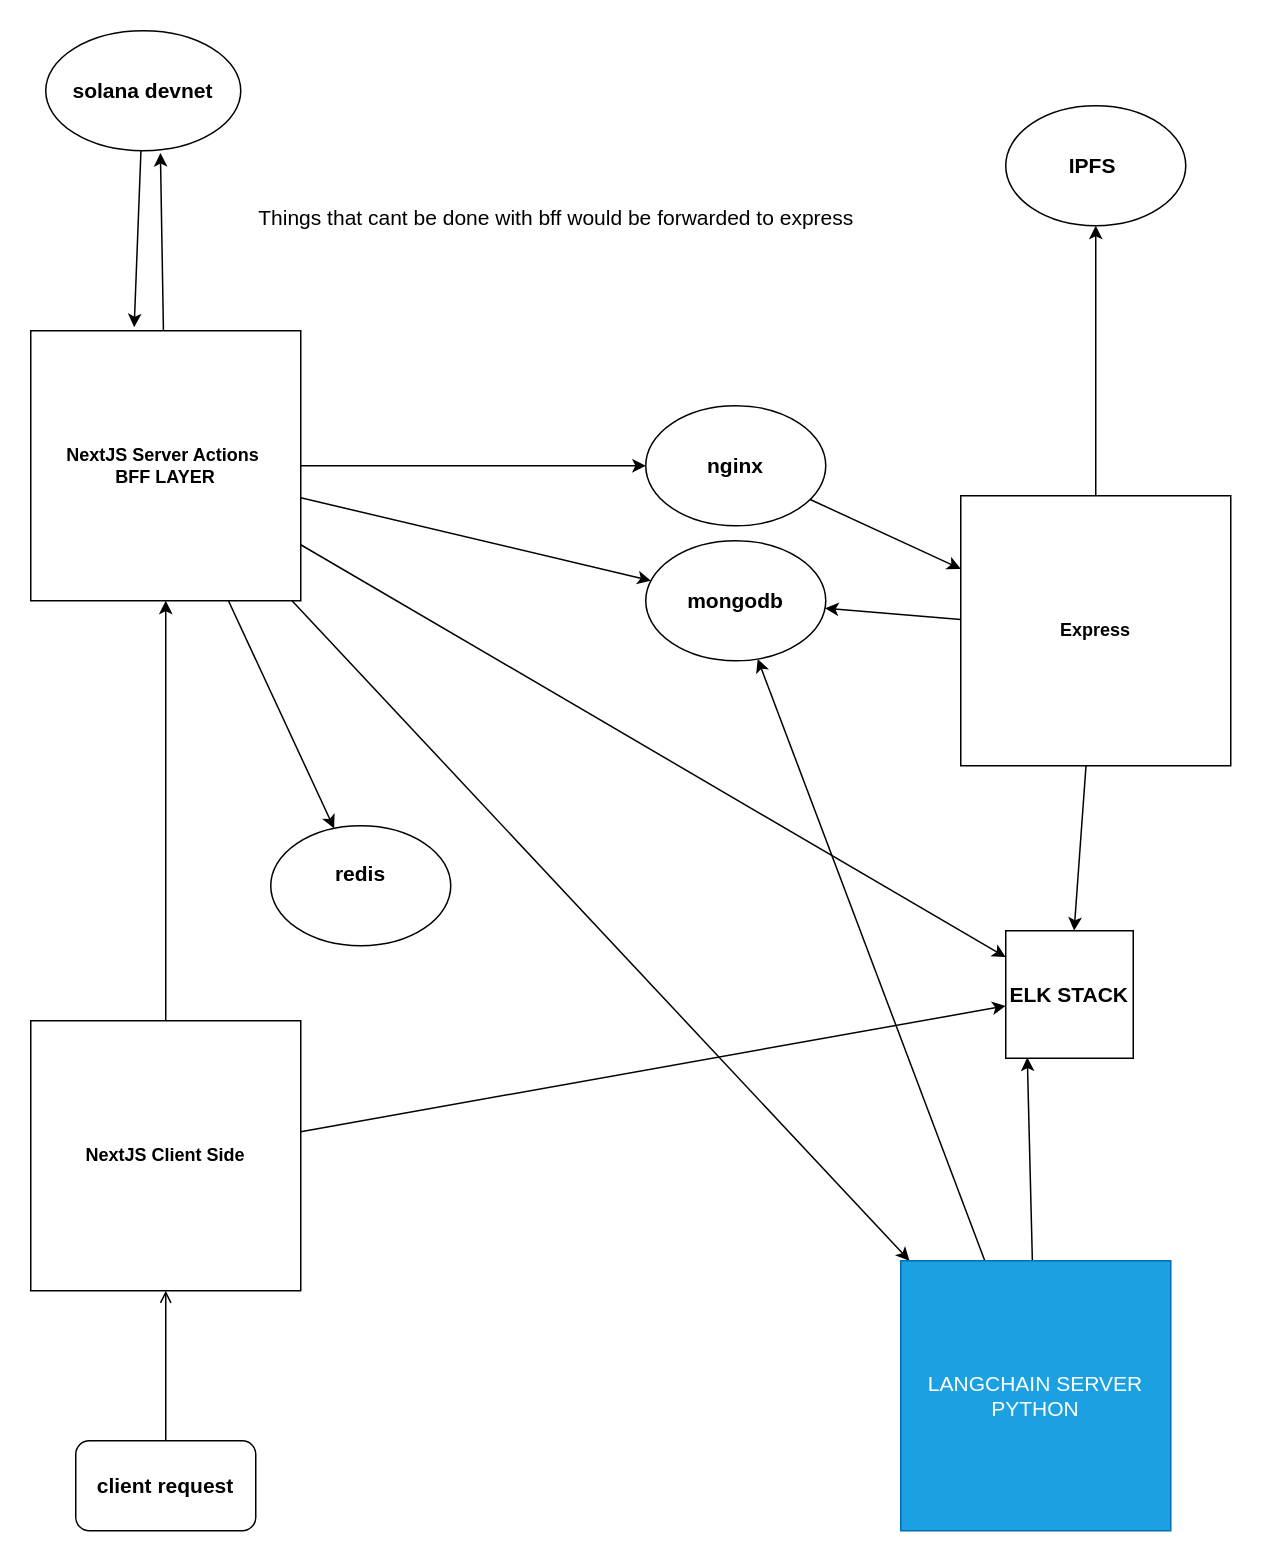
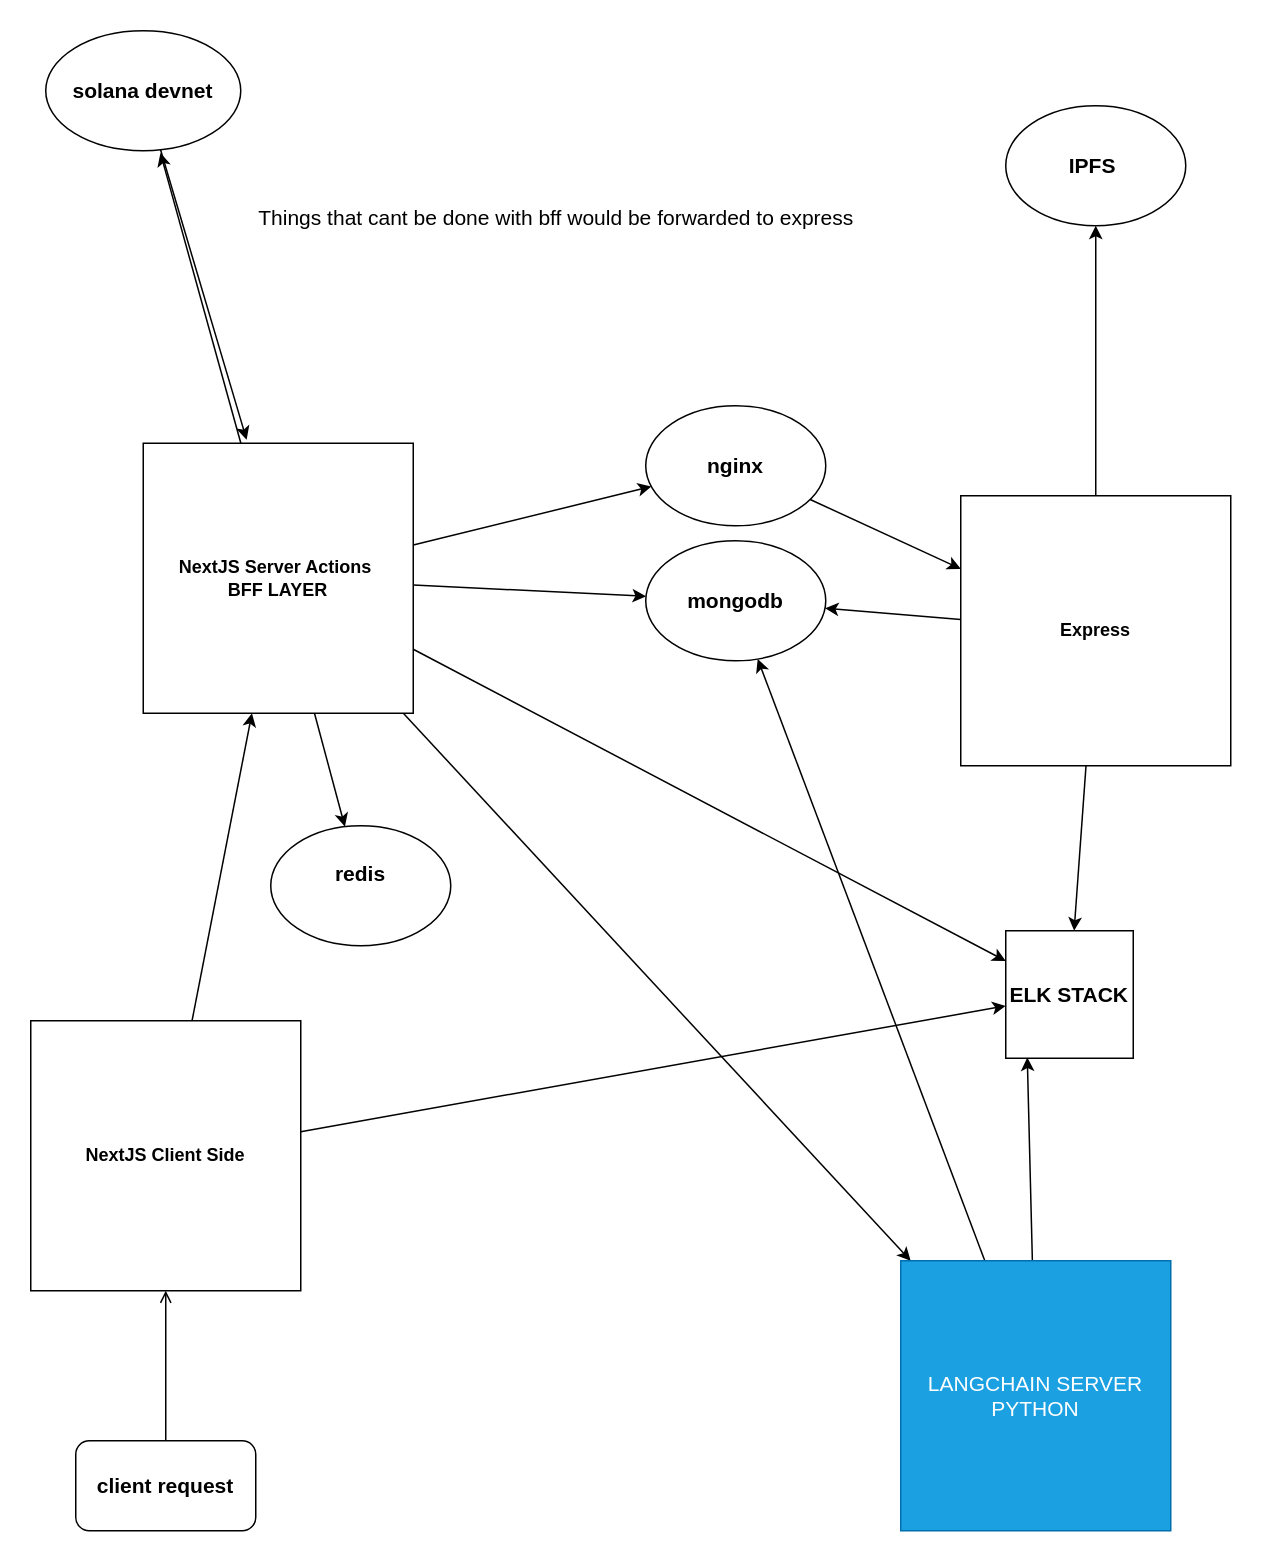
node "NextJS Server Actions BFF LAYER": moved (166, 466) -> (278, 578)
